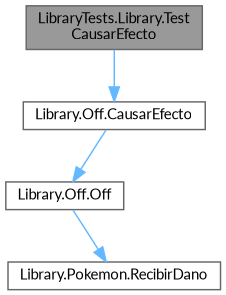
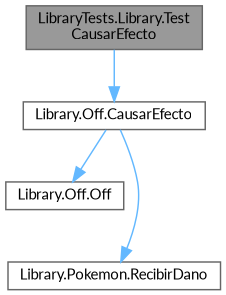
edge "Library.Off.Off" -> "Library.Pokemon.RecibirDano": now "Library.Off.CausarEfecto" -> "Library.Pokemon.RecibirDano"
